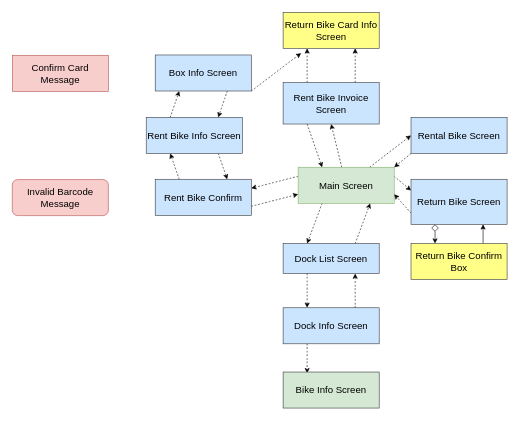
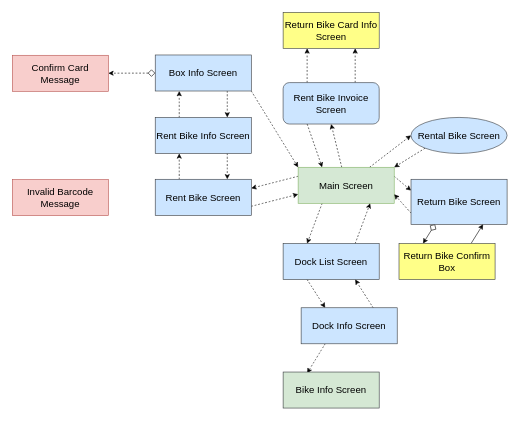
edge "Box Info Screen" -> "Return Bike Card Info Screen": now "Box Info Screen" -> "Main Screen"
edge "Box Info Screen" -- "Confirm Card Message": added
node "Rent Bike Invoice Screen": shape rectangle -> rounded rectangle
node "Rent Bike Info Screen": moved (194, 135) -> (203, 135)
node "Rental Bike Screen": shape rectangle -> ellipse
node "Invalid Barcode Message": shape rounded rectangle -> rectangle
node "Rent Bike Confirm": label "Rent Bike Confirm" -> "Rent Bike Screen"
node "Dock List Screen": size 96x30 -> 96x36
node "Return Bike Confirm Box": moved (459, 261) -> (447, 261)
node "Dock Info Screen": moved (331, 326) -> (349, 326)
